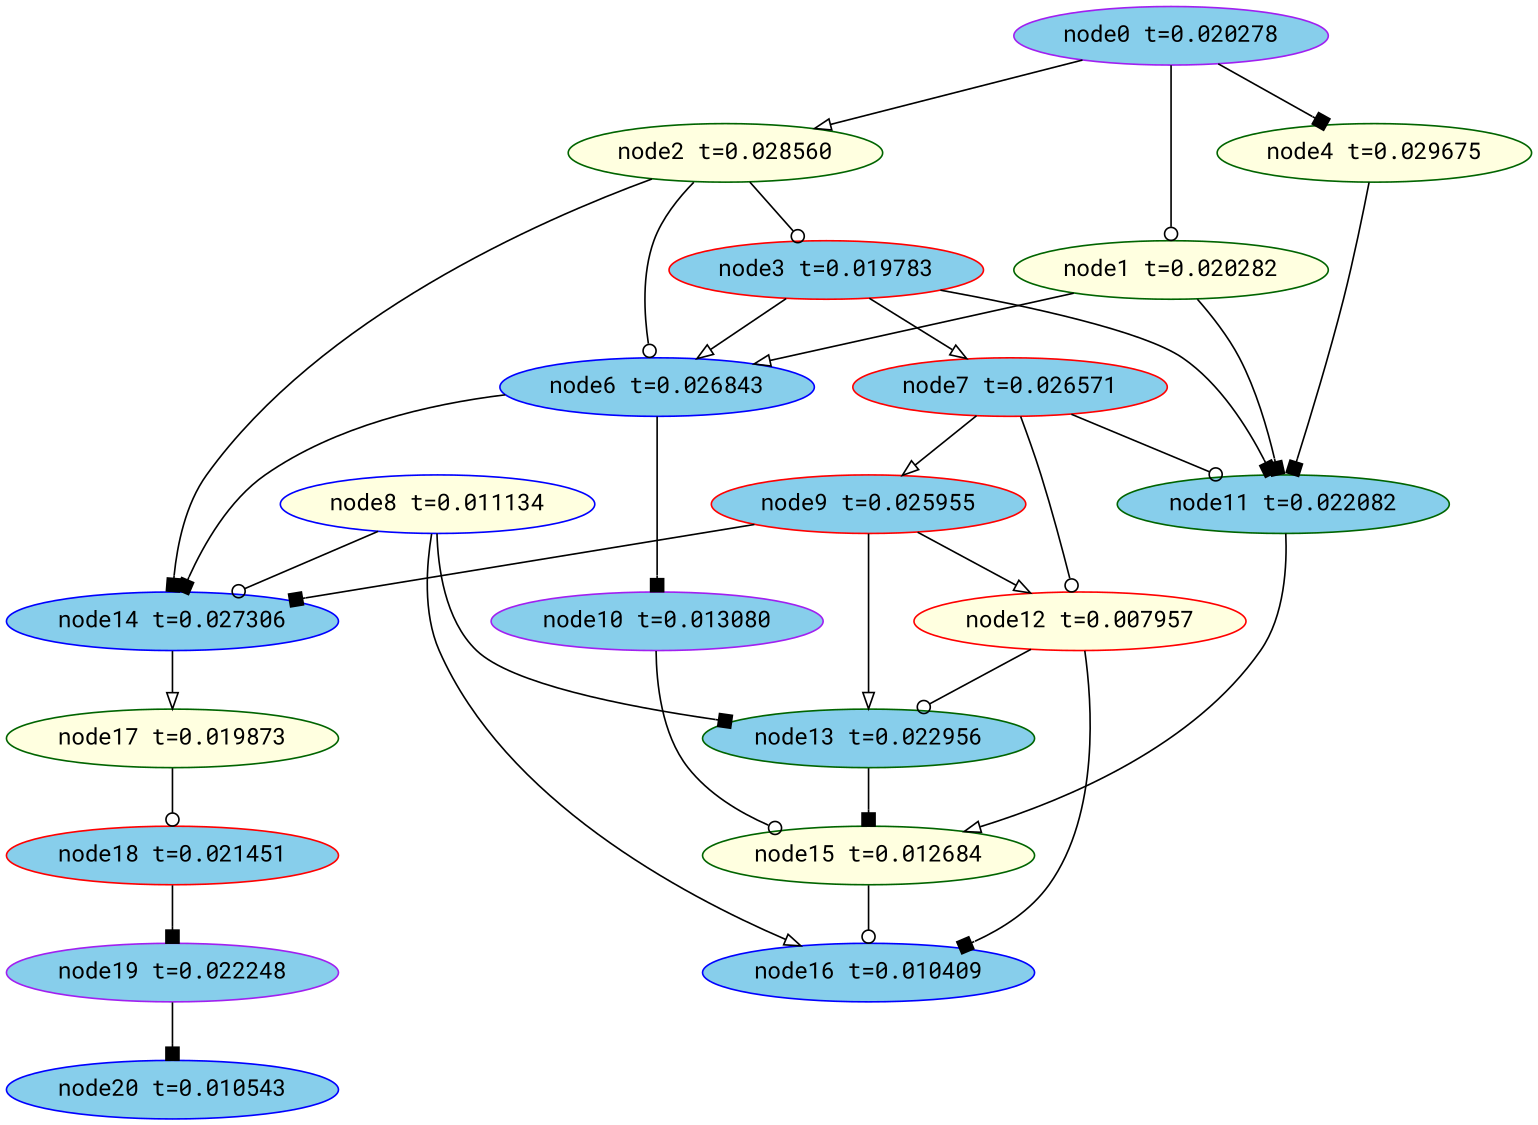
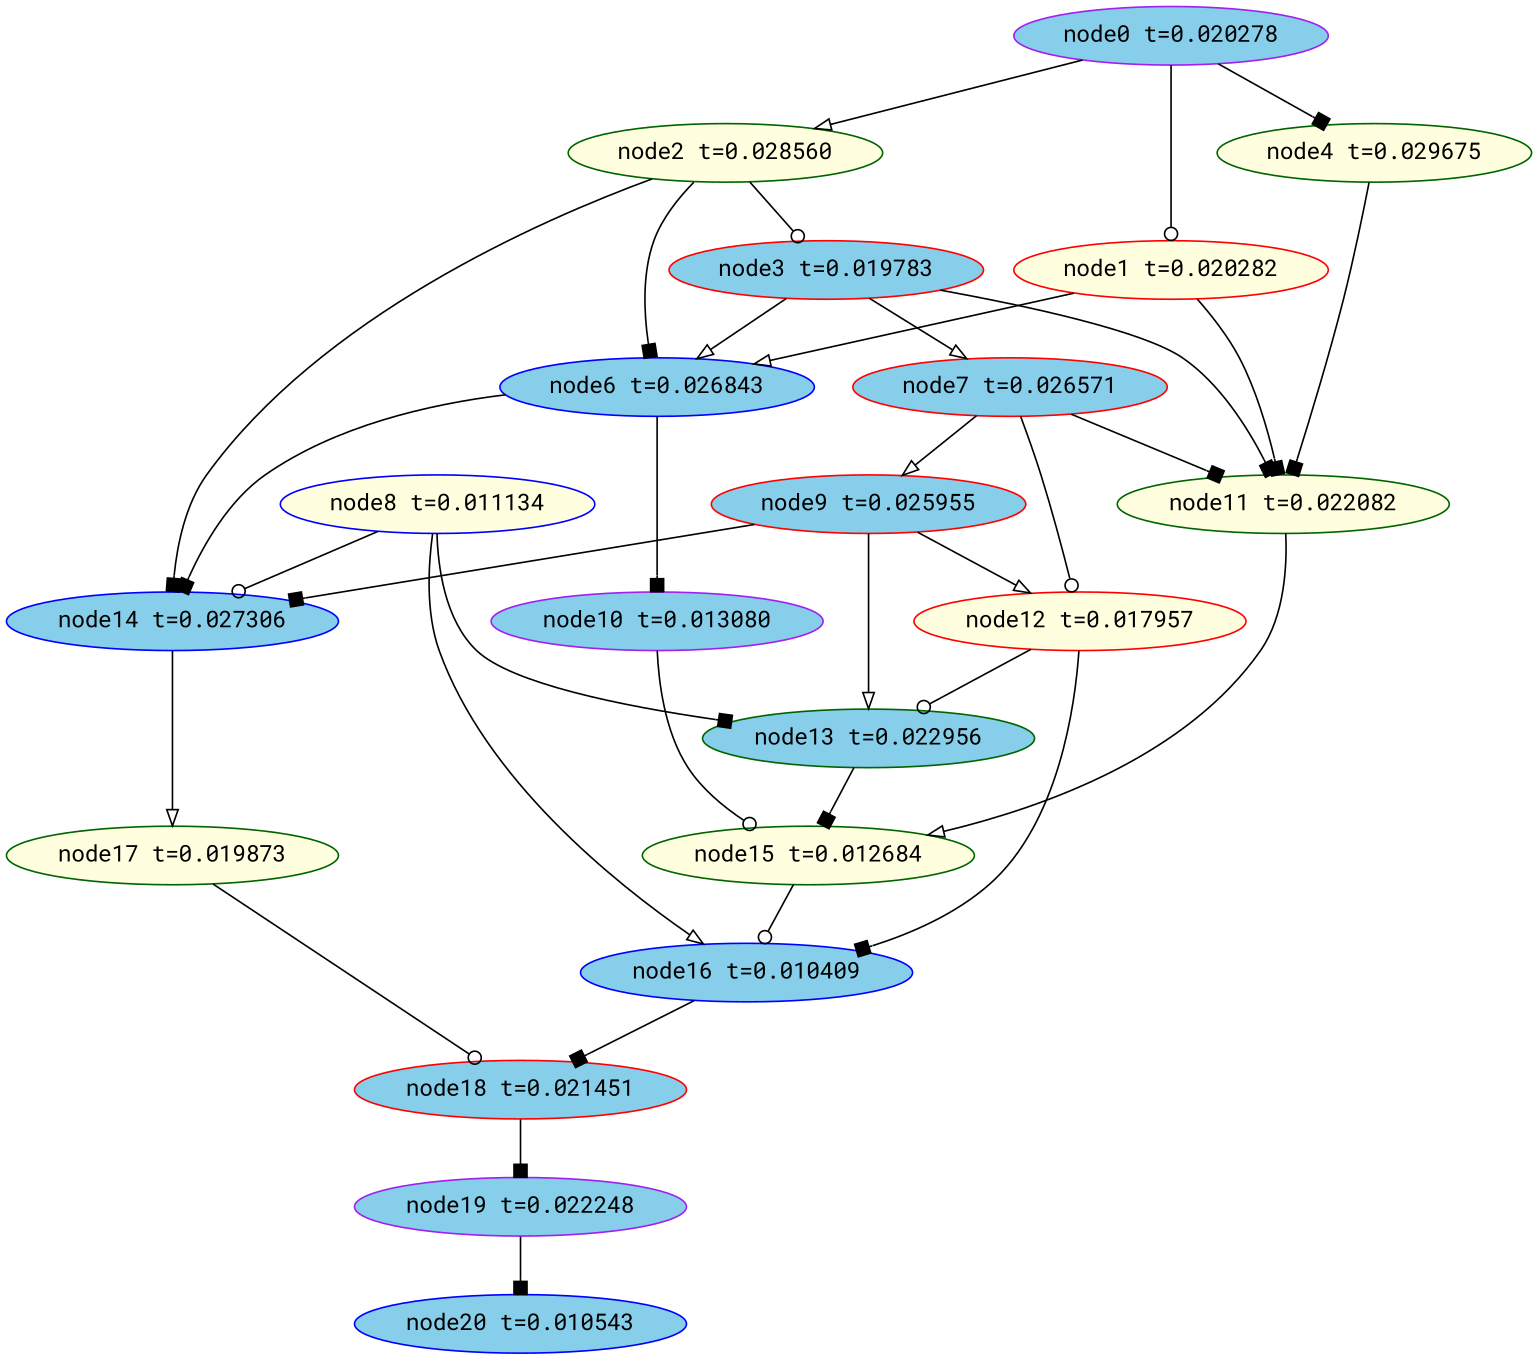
edge "node2 t=0.028560" -> "node6 t=0.026843": arrowhead odot -> box
node "node1 t=0.020282": color darkgreen -> red
edge "node7 t=0.026571" -> "node11 t=0.022082": arrowhead odot -> box
node "node11 t=0.022082": fillcolor skyblue -> lightyellow
node "node12 t=0.007957": label "node12 t=0.007957" -> "node12 t=0.017957"
edge "node16 t=0.010409" -> "node18 t=0.021451": added
